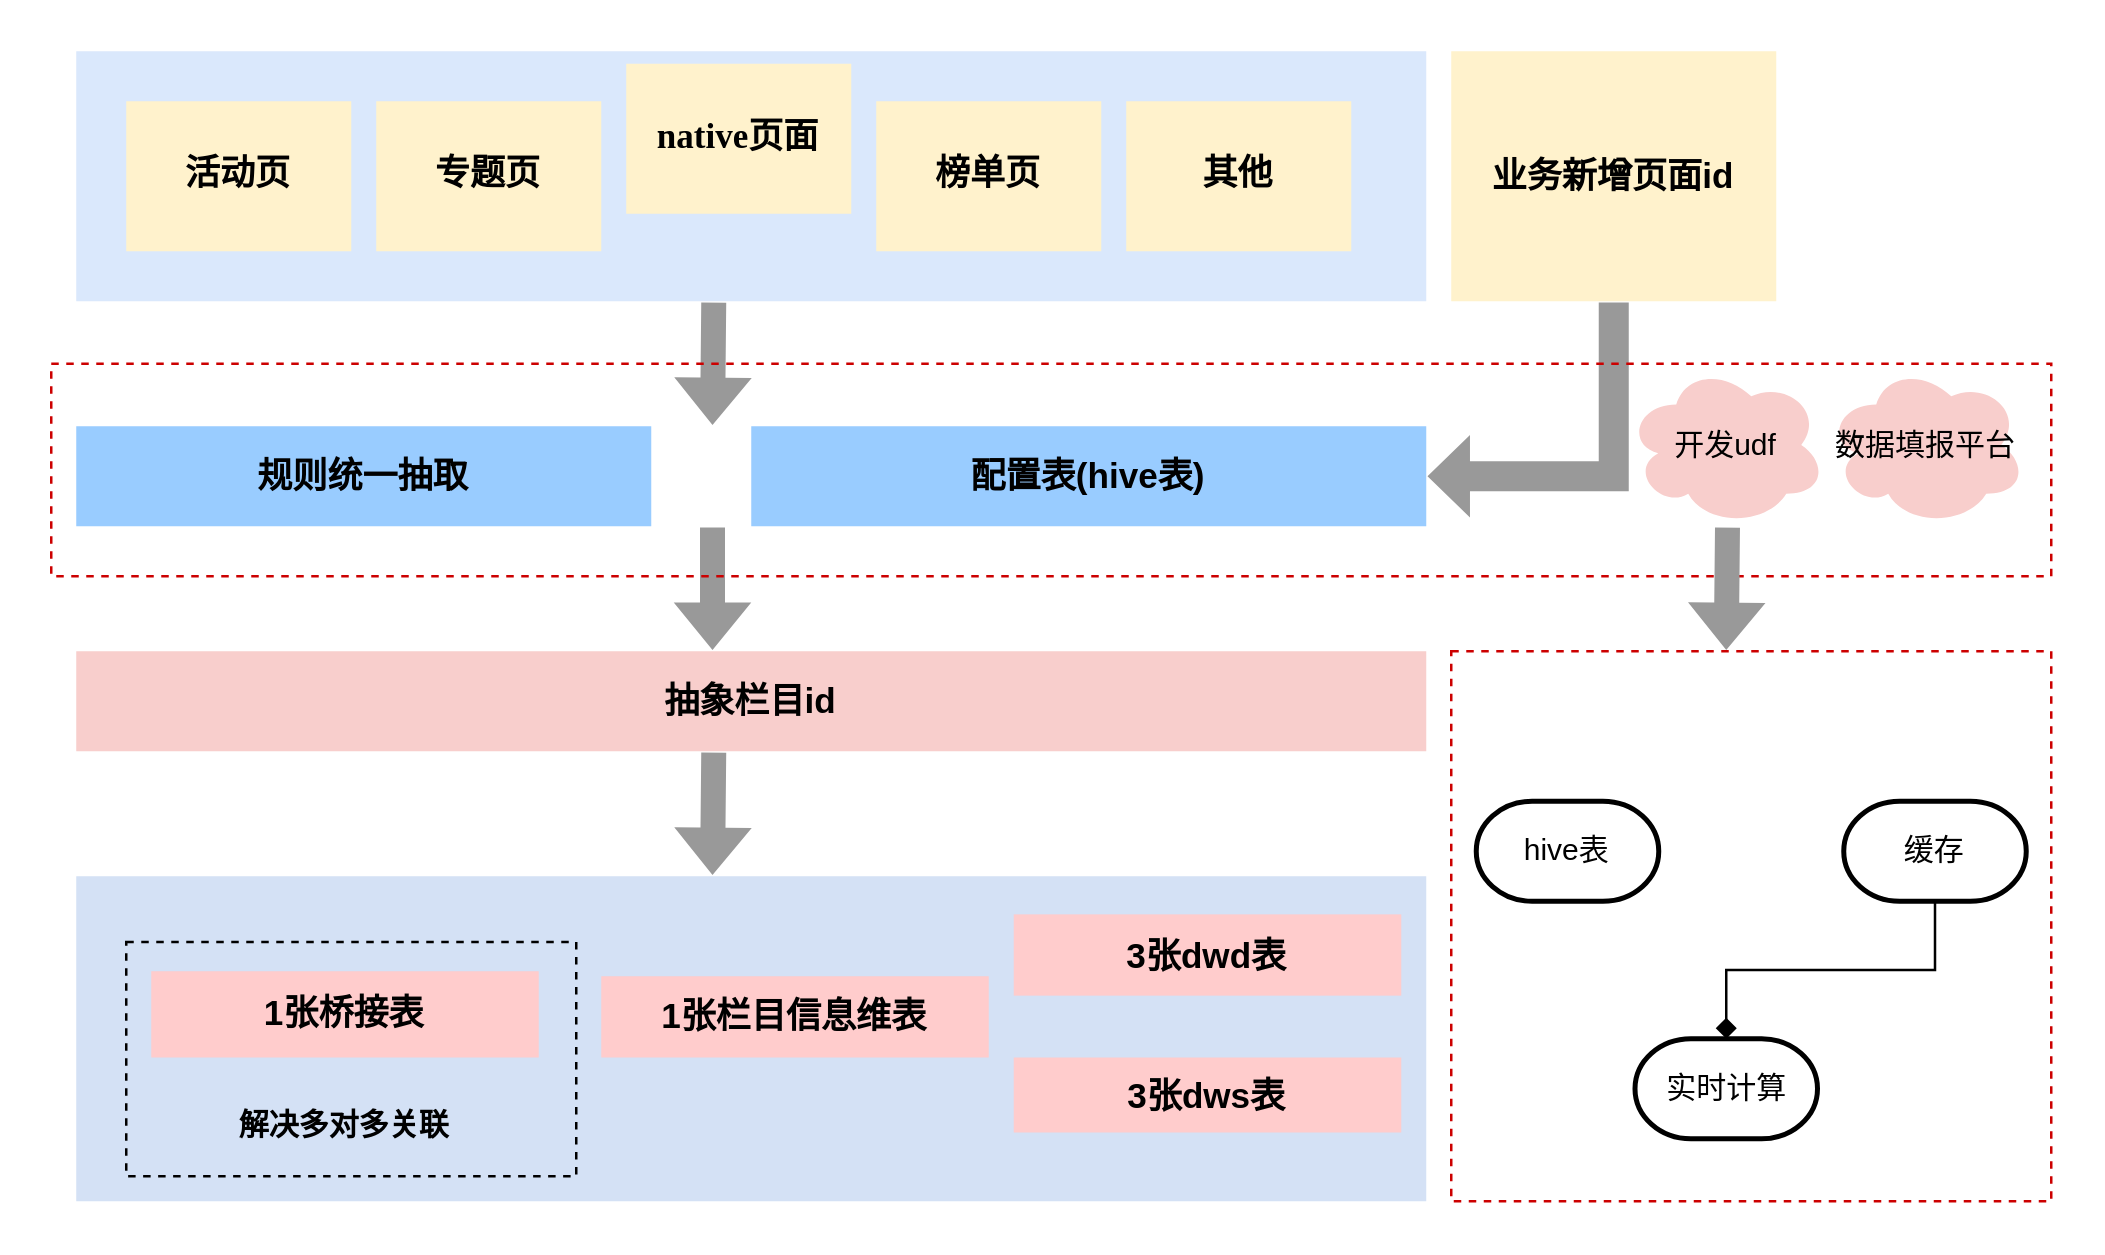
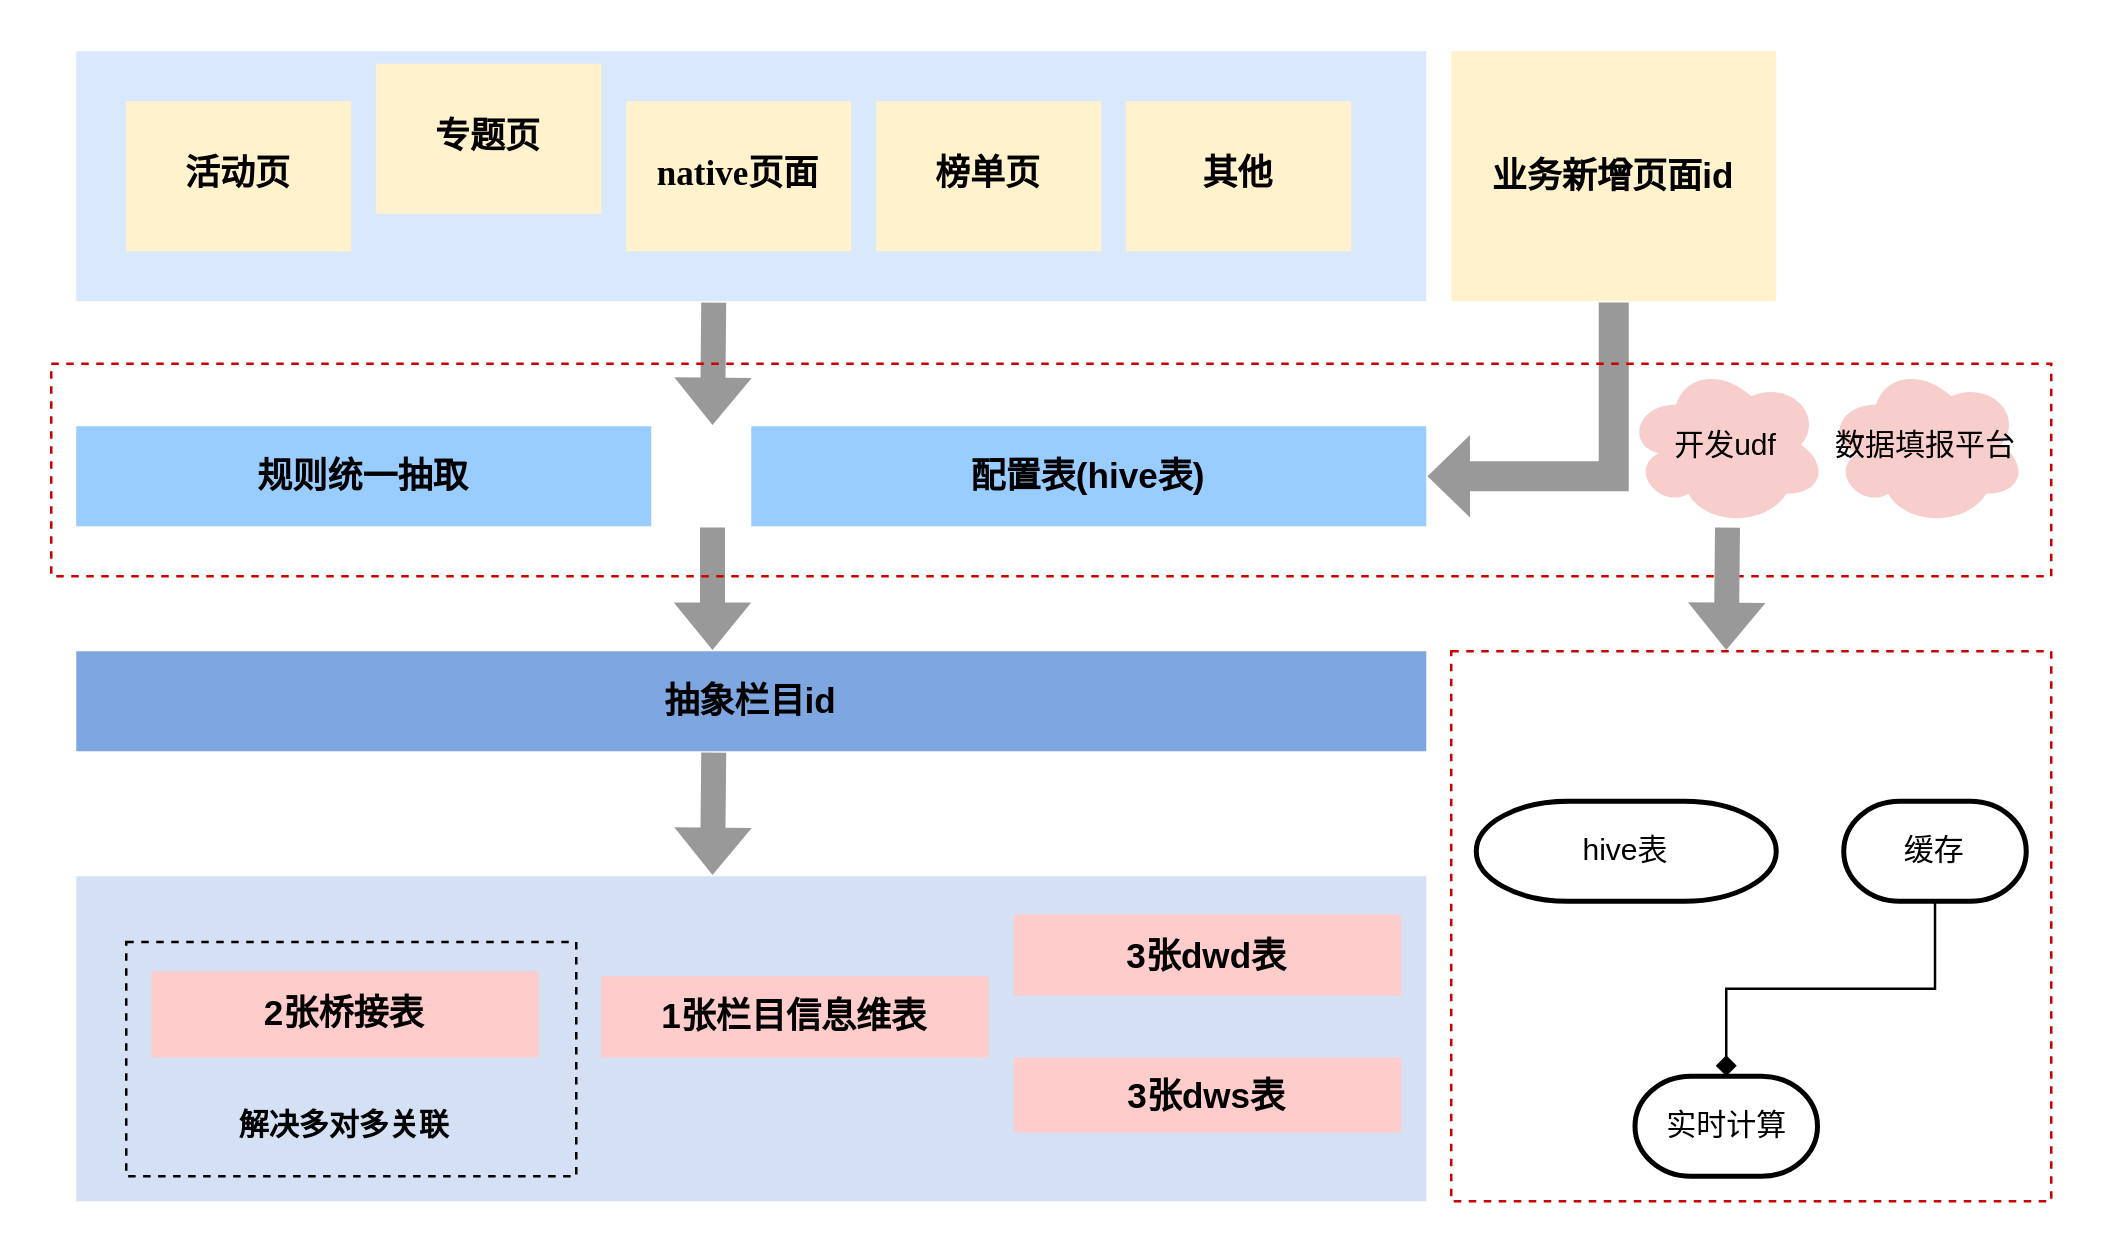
node "native页面": moved (739, 139) -> (739, 176)
node "专题页": moved (489, 176) -> (489, 139)
node "抽象栏目id": fillcolor #f8cecc -> #7ea6e0
node "hive表": size 183x100 -> 300x100
node "1张桥接表": label "1张桥接表" -> "2张桥接表"
node "实时计算": moved (1726, 1089) -> (1726, 1126)
